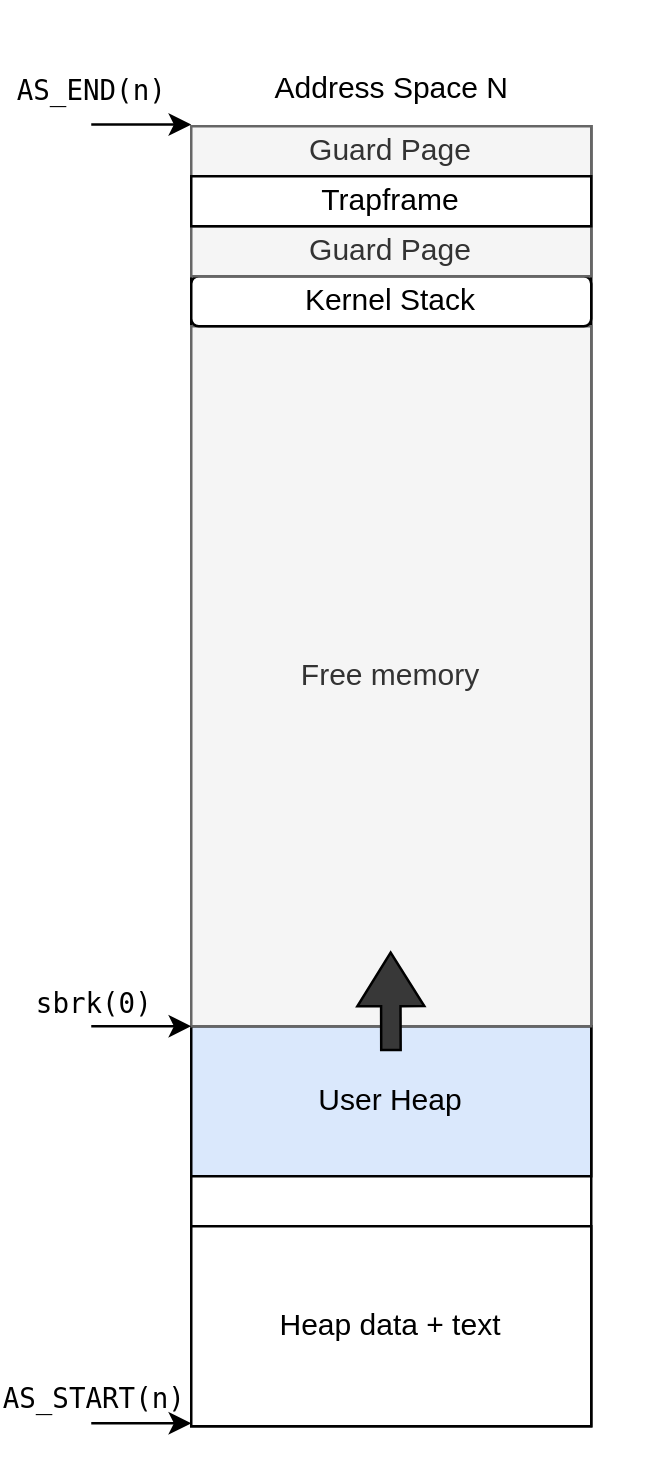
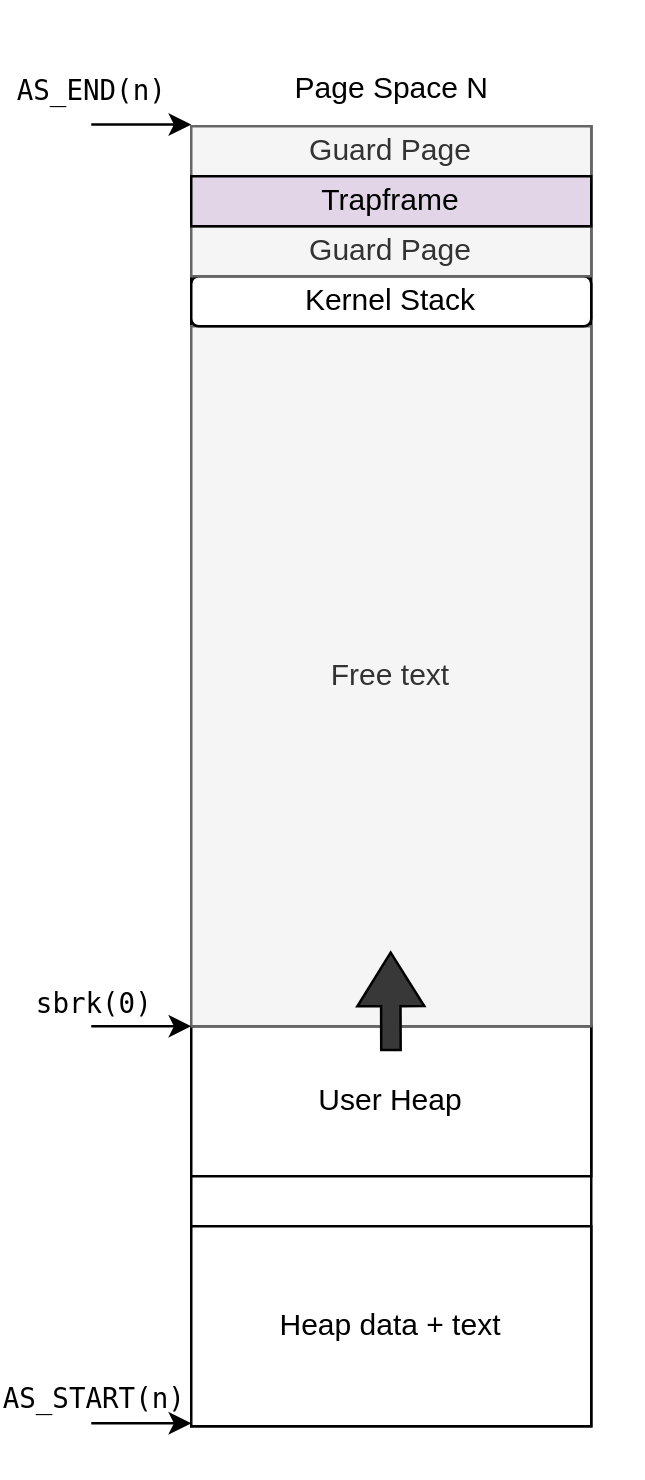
node "Address Space N": label "Address Space N" -> "Page Space N"
node "Trapframe": fillcolor #ffffff -> #e1d5e7
node "Free memory": label "Free memory" -> "Free text"
node "User Heap": fillcolor #dae8fc -> #ffffff
